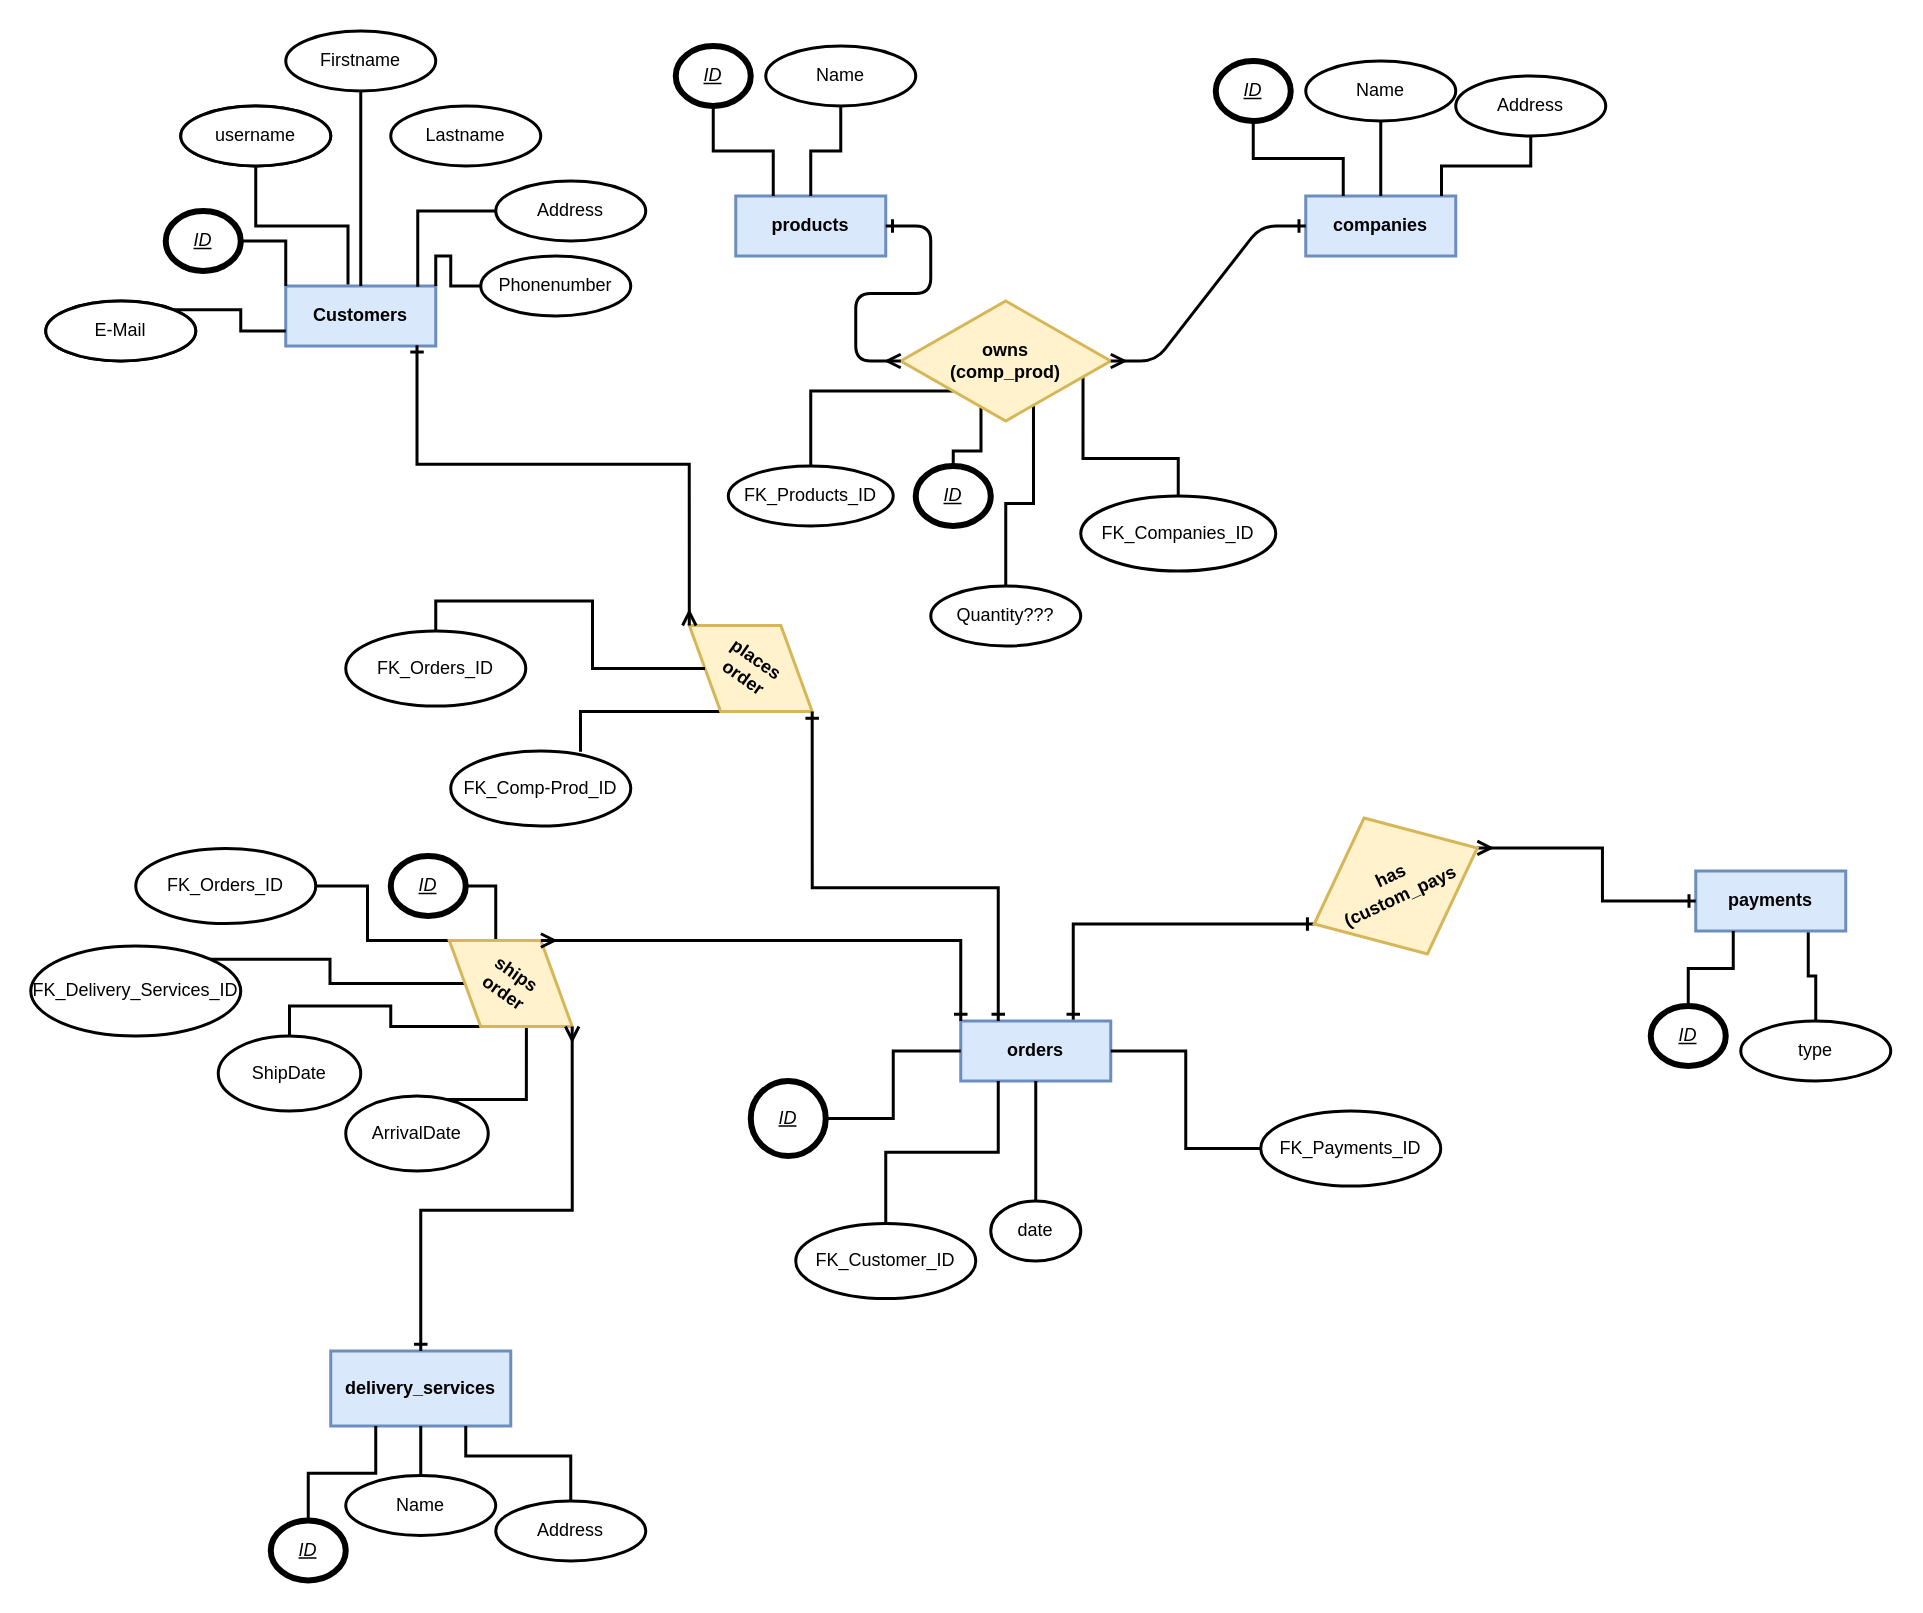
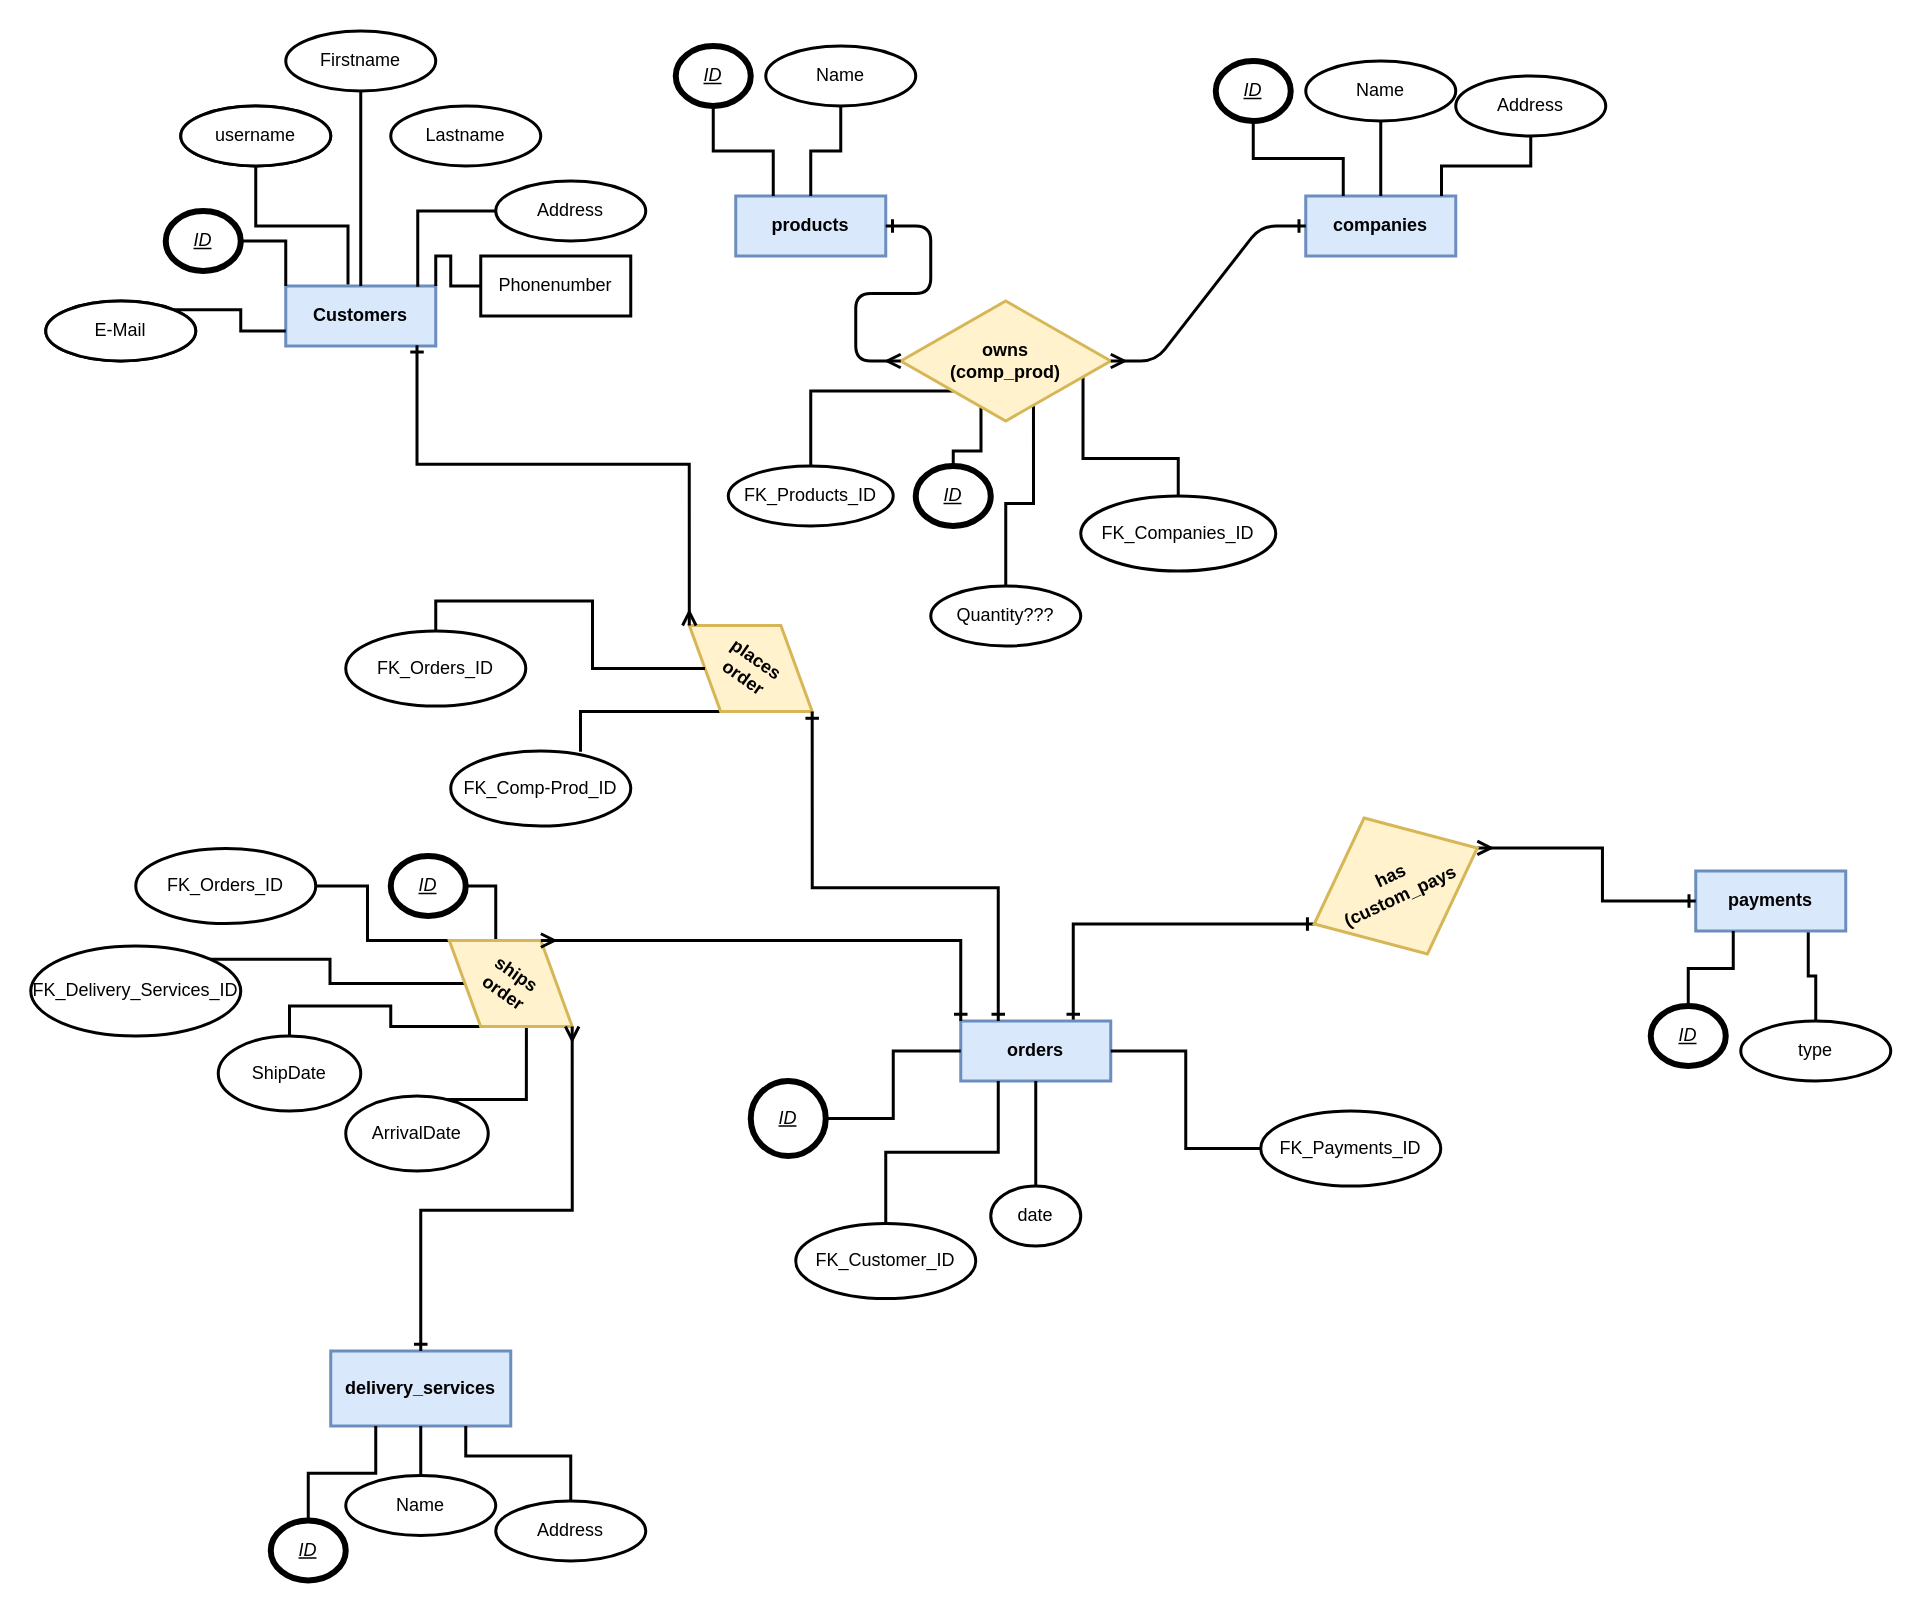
node "Phonenumber": shape ellipse -> rectangle
node "date": moved (1036, 1231) -> (1036, 1216)
